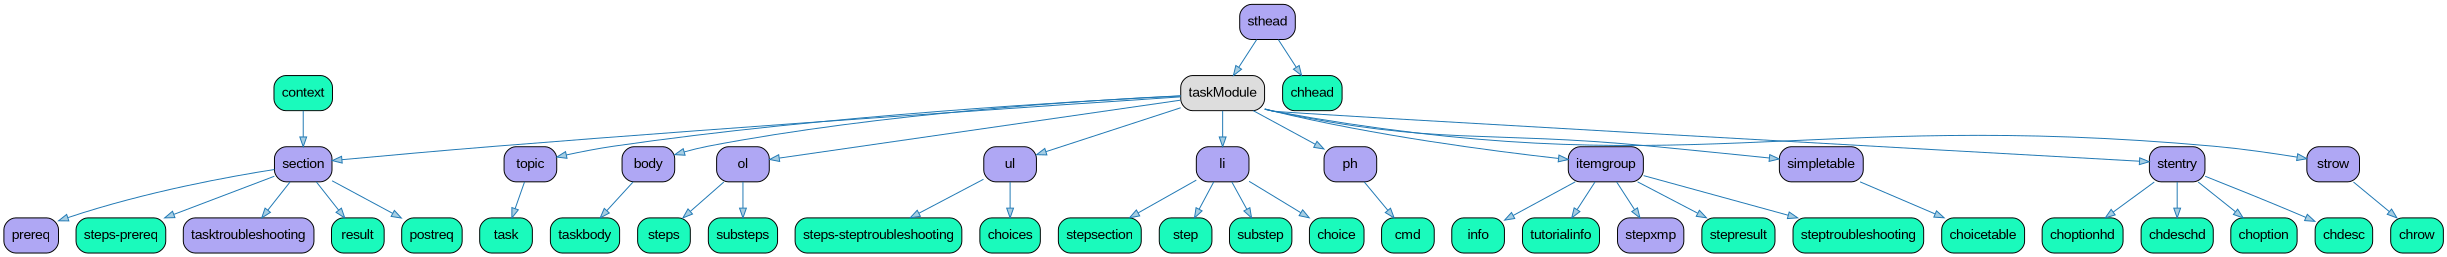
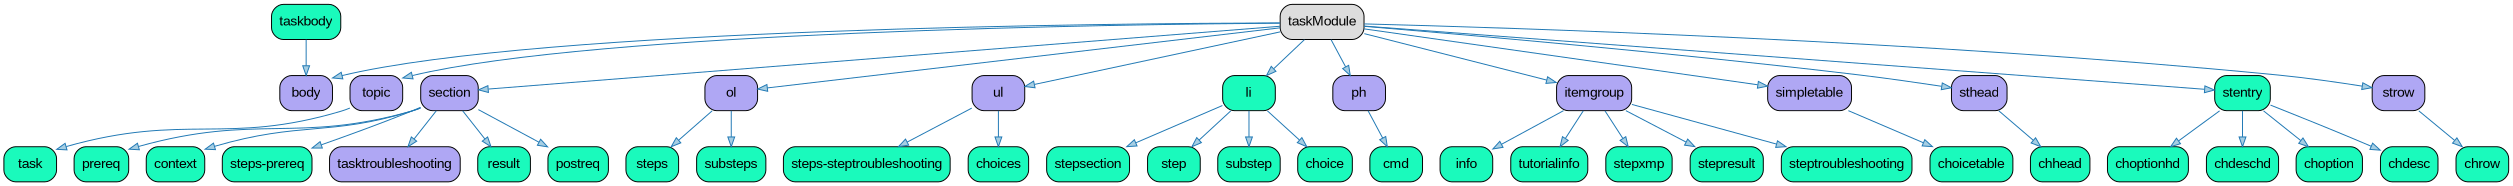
edge "sthead" -> "taskModule": reversed
edge "context" -> "section": reversed
node "li": fillcolor #afa7f4 -> #1afabc
node "stentry": fillcolor #afa7f4 -> #1afabc
edge "body" -> "taskbody": reversed
node "prereq": fillcolor #afa7f4 -> #1afabc
node "stepxmp": fillcolor #afa7f4 -> #1afabc
